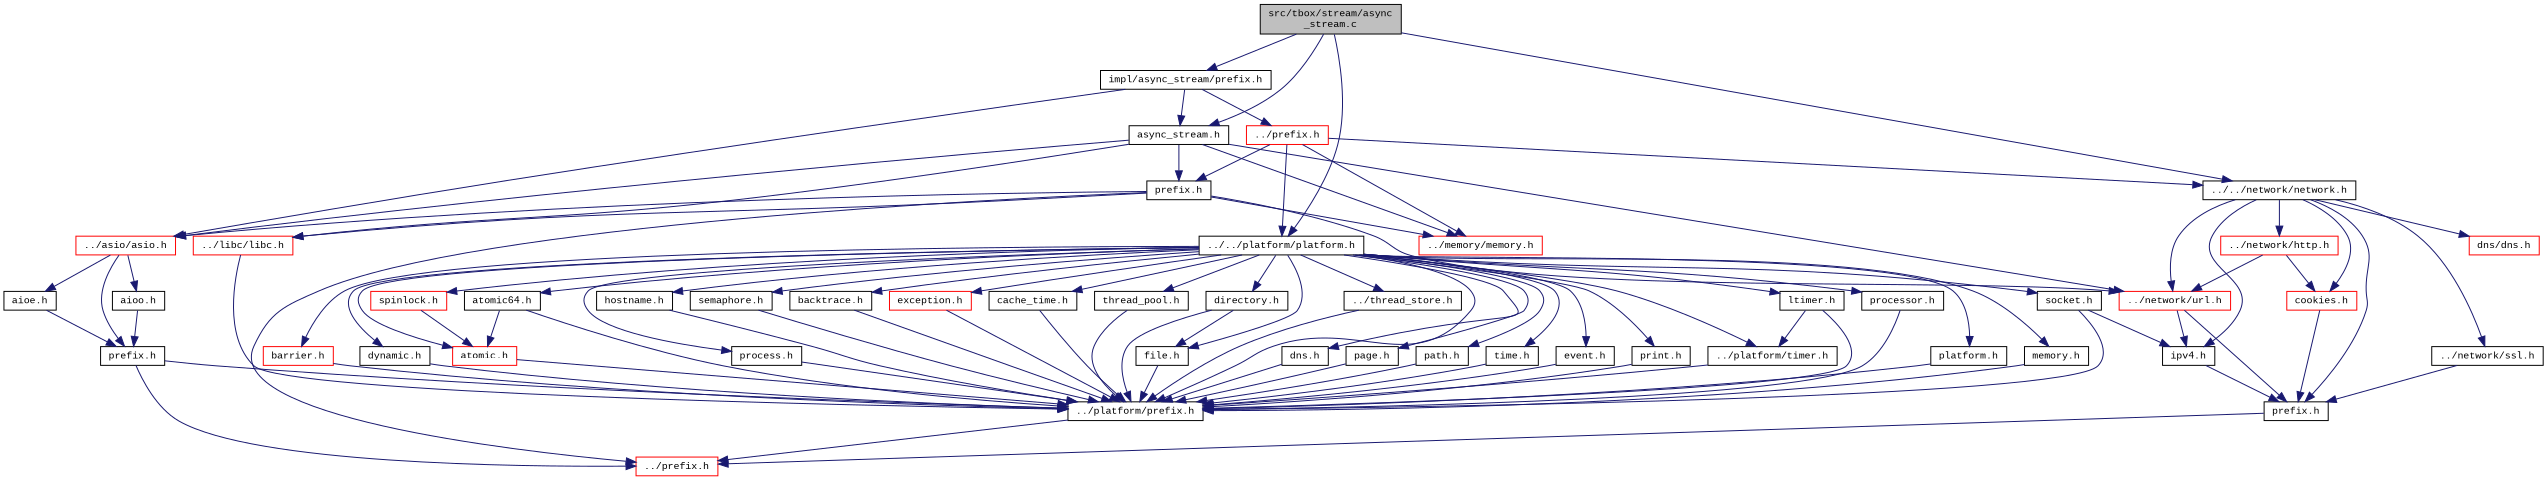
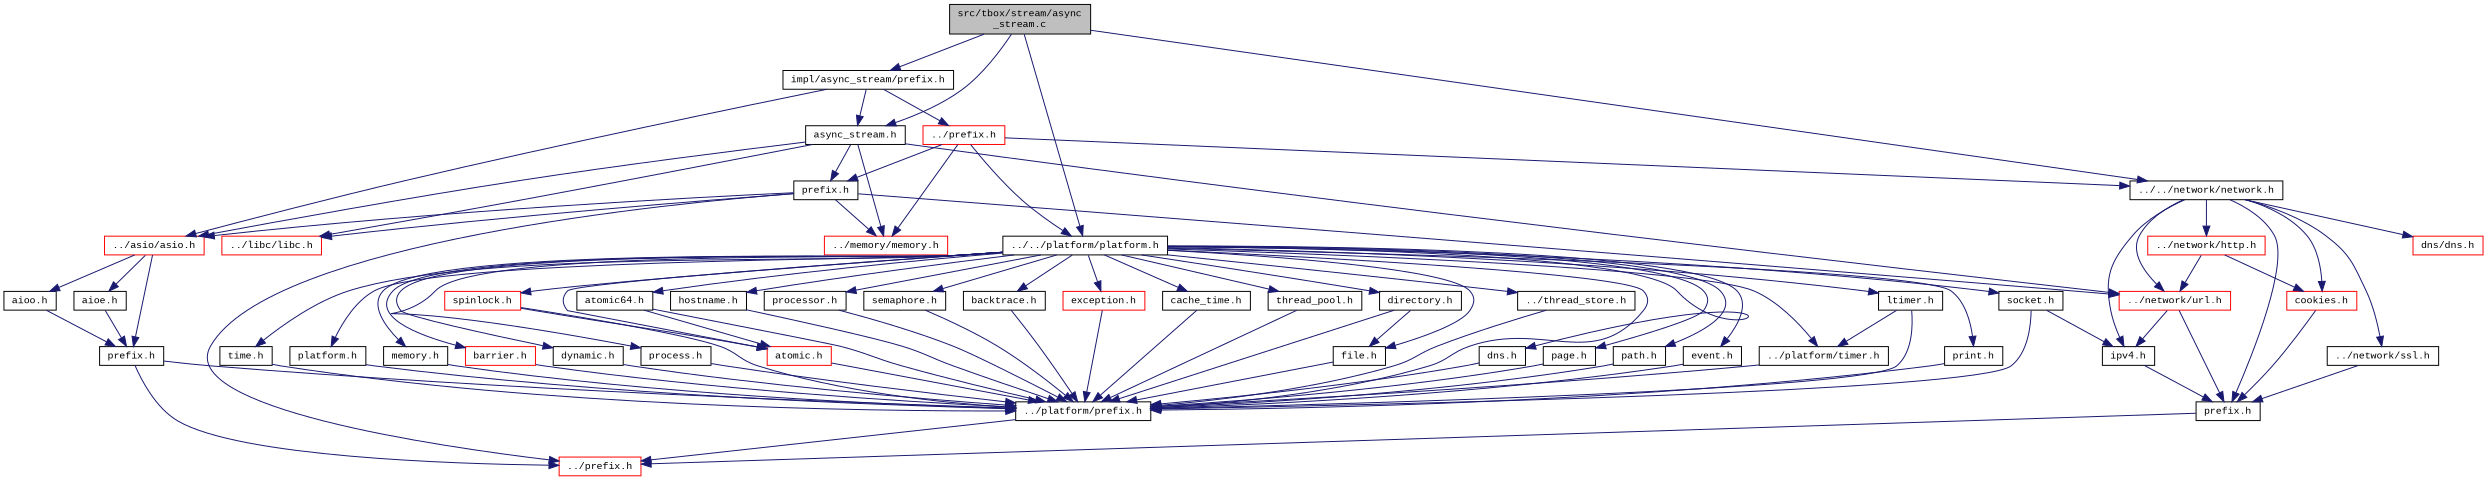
edge "../libc/libc.h" -> "../platform/prefix.h": now "spinlock.h" -> "../platform/prefix.h"
